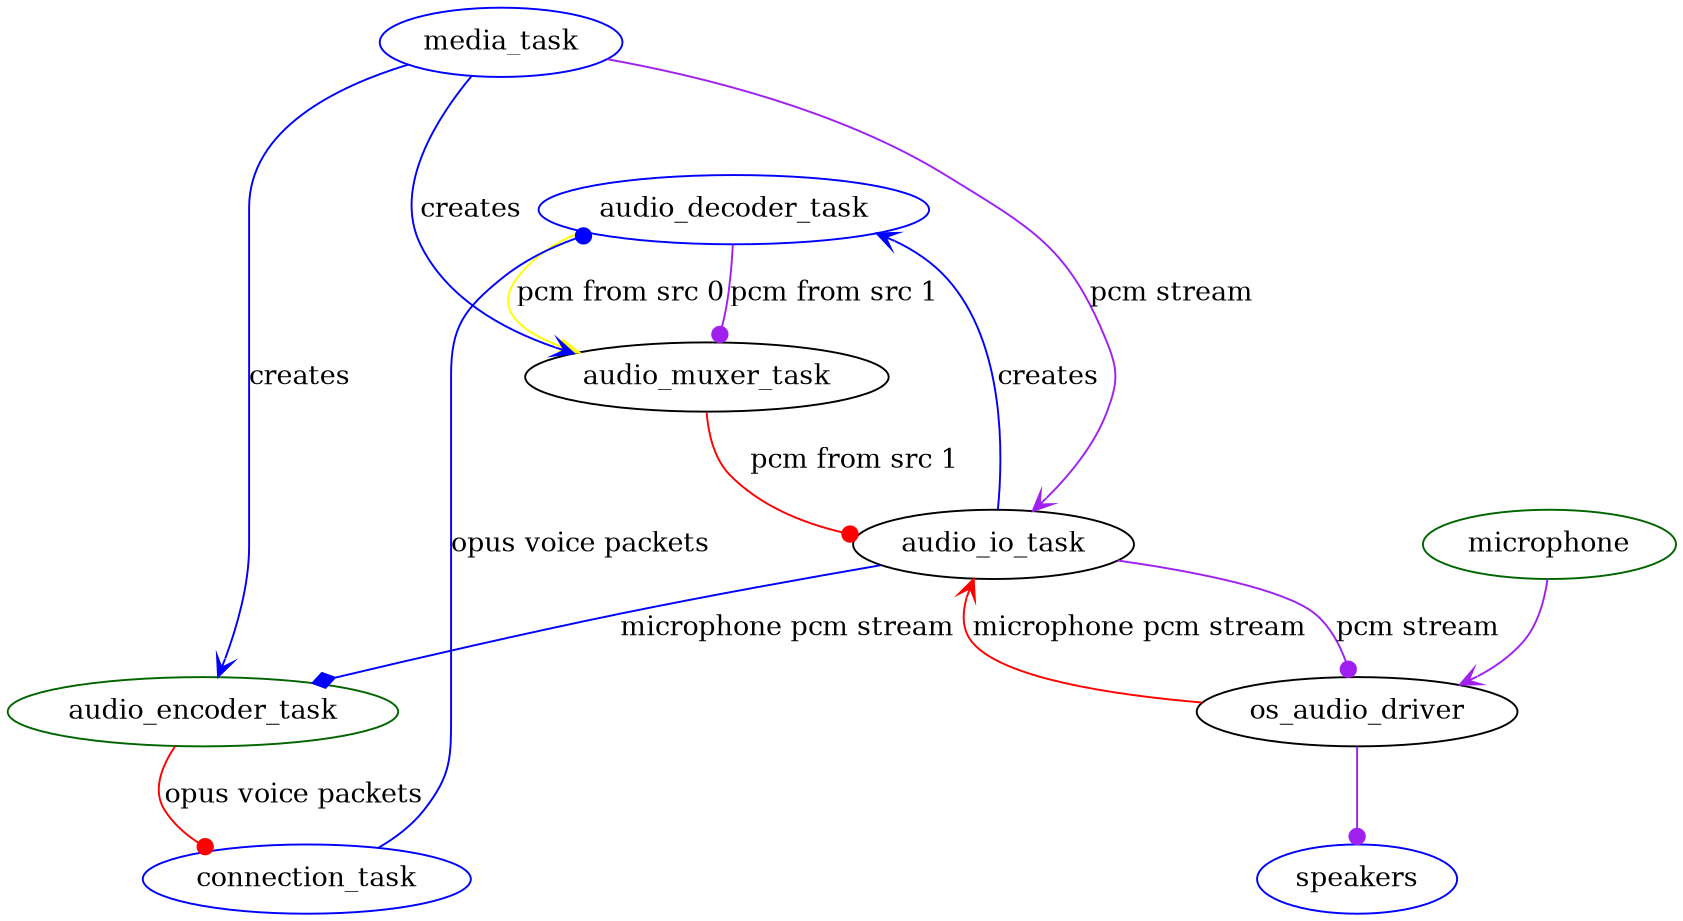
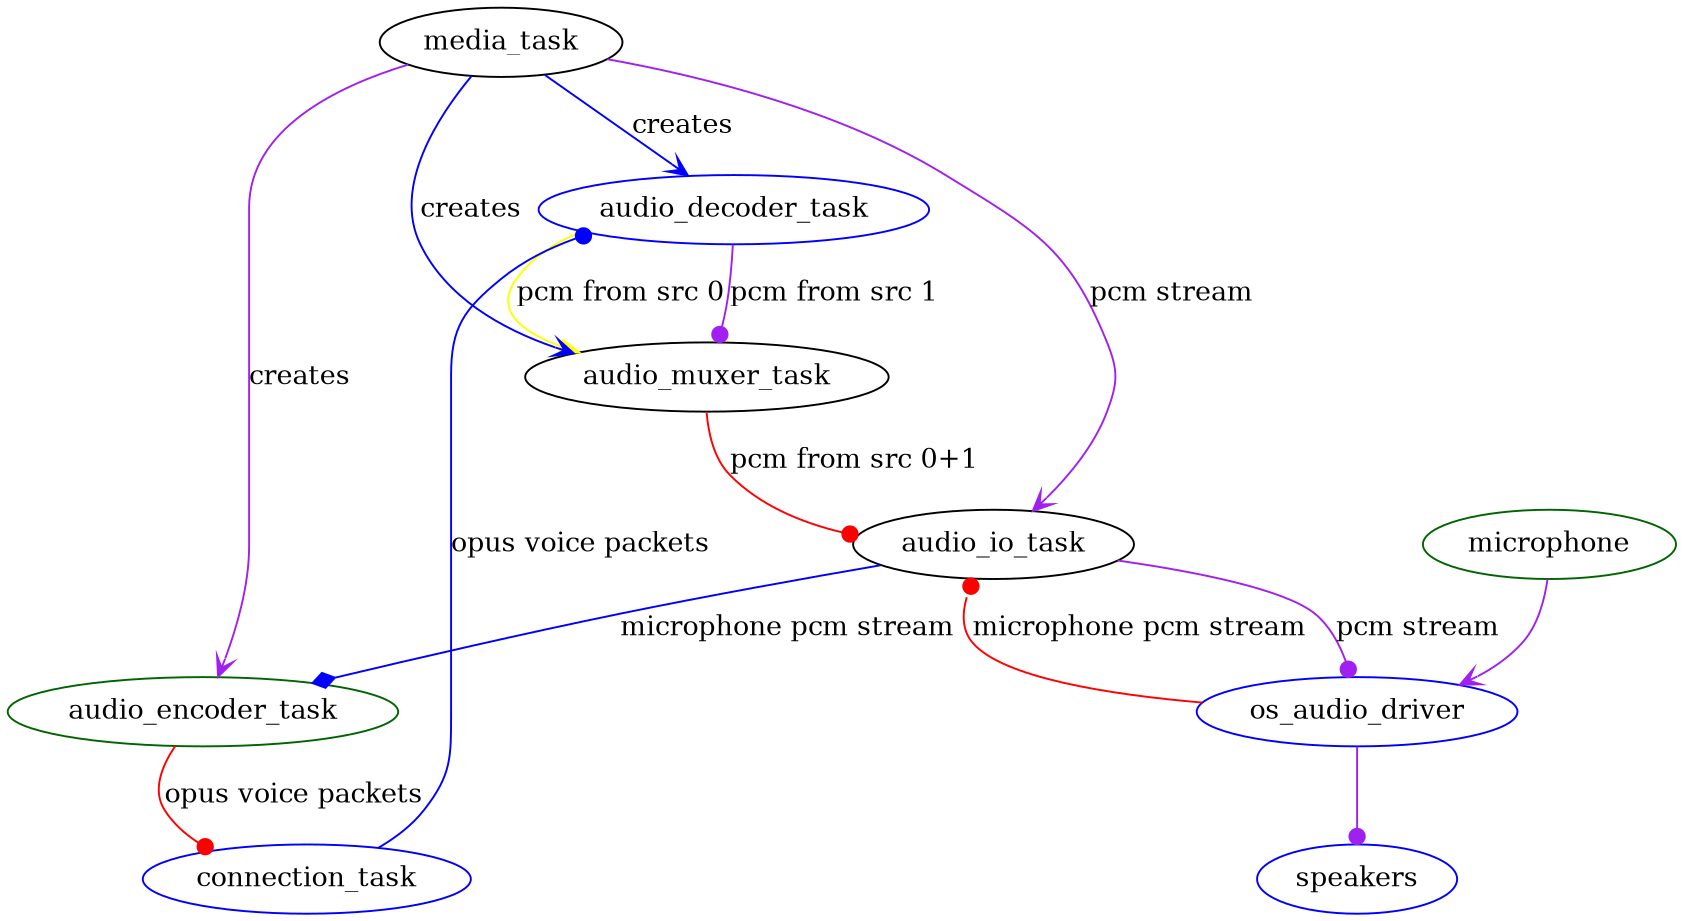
node "media_task": color blue -> black
edge "media_task" -> "audio_encoder_task": color blue -> purple
edge "audio_io_task" -> "audio_decoder_task": now "media_task" -> "audio_decoder_task"
edge "audio_muxer_task" -> "audio_io_task": label "pcm from src 1" -> "pcm from src 0+1"
edge "os_audio_driver" -> "audio_io_task": arrowhead vee -> dot
node "os_audio_driver": color black -> blue
